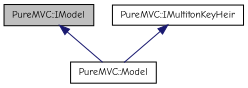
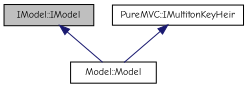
node "PureMVC::IModel": label "PureMVC::IModel" -> "IModel::IModel"
node "PureMVC::Model": label "PureMVC::Model" -> "Model::Model"
